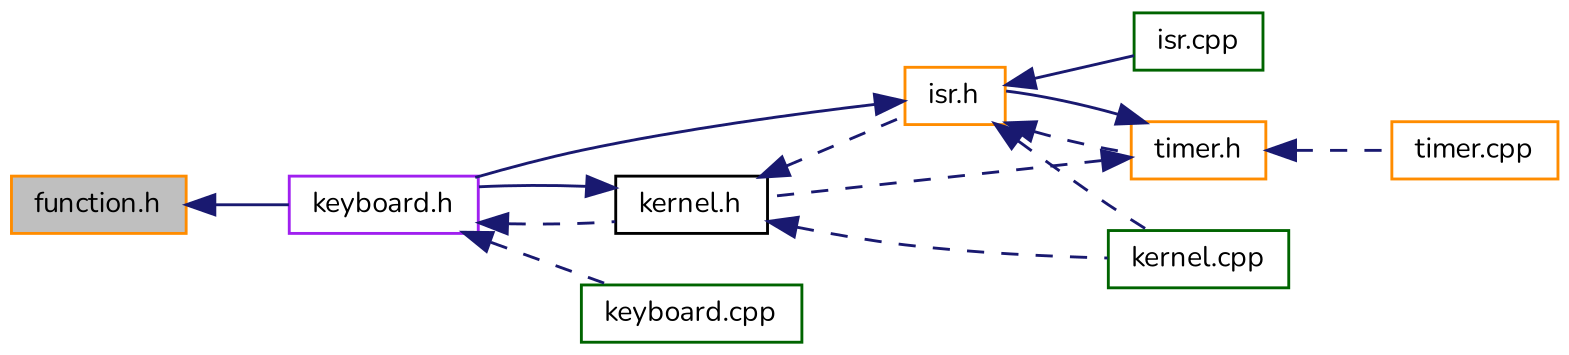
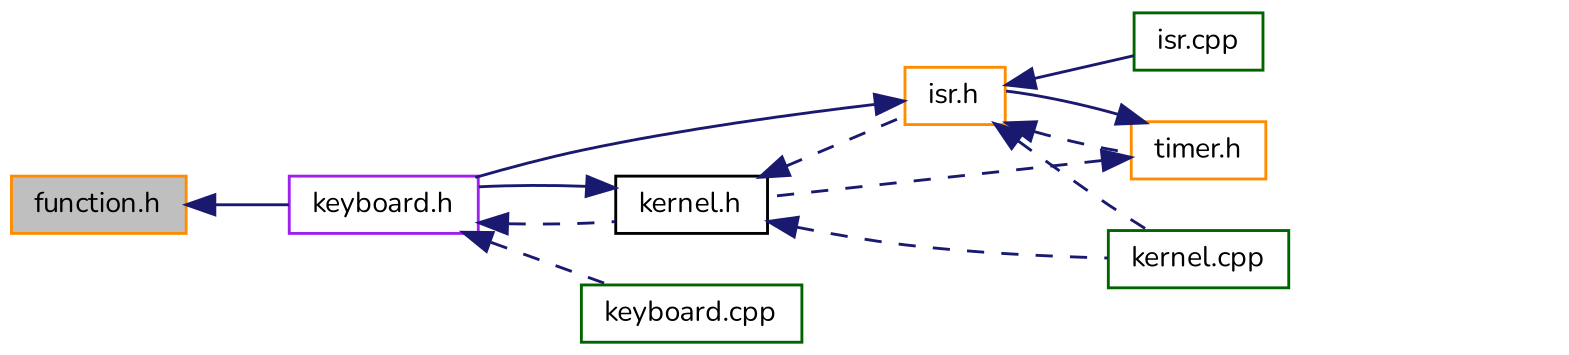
node "timer.cpp": removed
